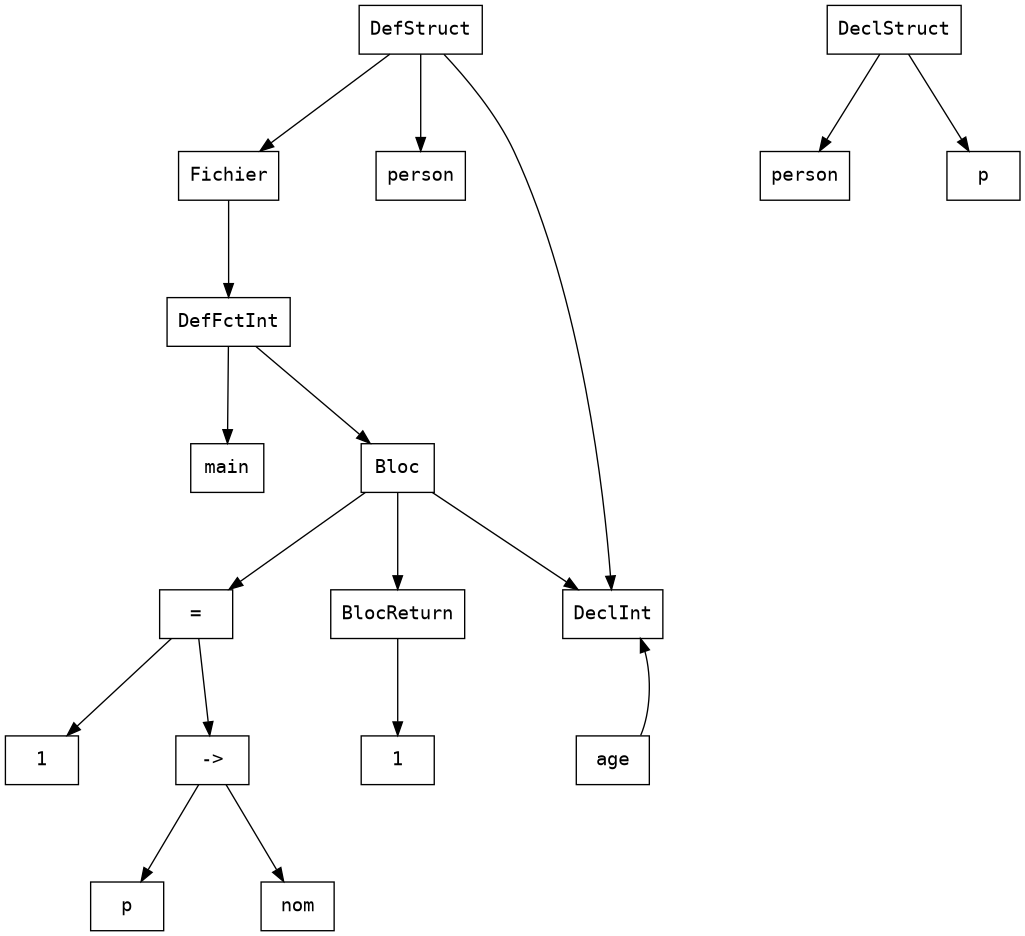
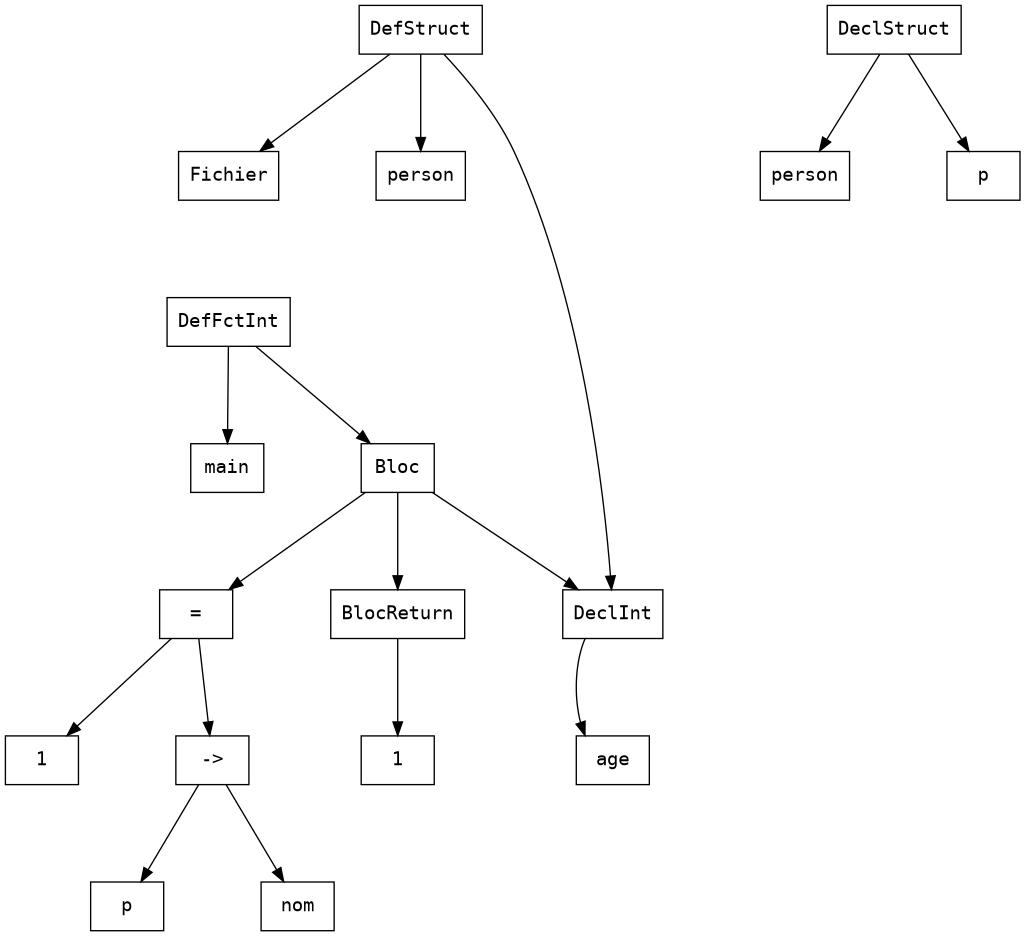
edge "Fichier" -> "DefFctInt": removed
edge "age" -> "DeclInt": reversed
